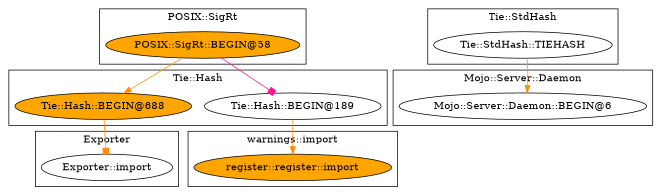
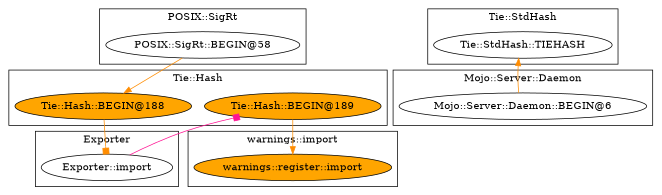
node "POSIX::SigRt::BEGIN@58": fillcolor orange -> white
edge "POSIX::SigRt::BEGIN@58" -> "Tie::Hash::BEGIN@189": now "Exporter::import" -> "Tie::Hash::BEGIN@189"
edge "Tie::StdHash::TIEHASH" -> "Mojo::Server::Daemon::BEGIN@6": reversed
node "Tie::Hash::BEGIN@688": label "Tie::Hash::BEGIN@688" -> "Tie::Hash::BEGIN@188"
node "Tie::Hash::BEGIN@189": fillcolor white -> orange
node "register::register::import": label "register::register::import" -> "warnings::register::import"
